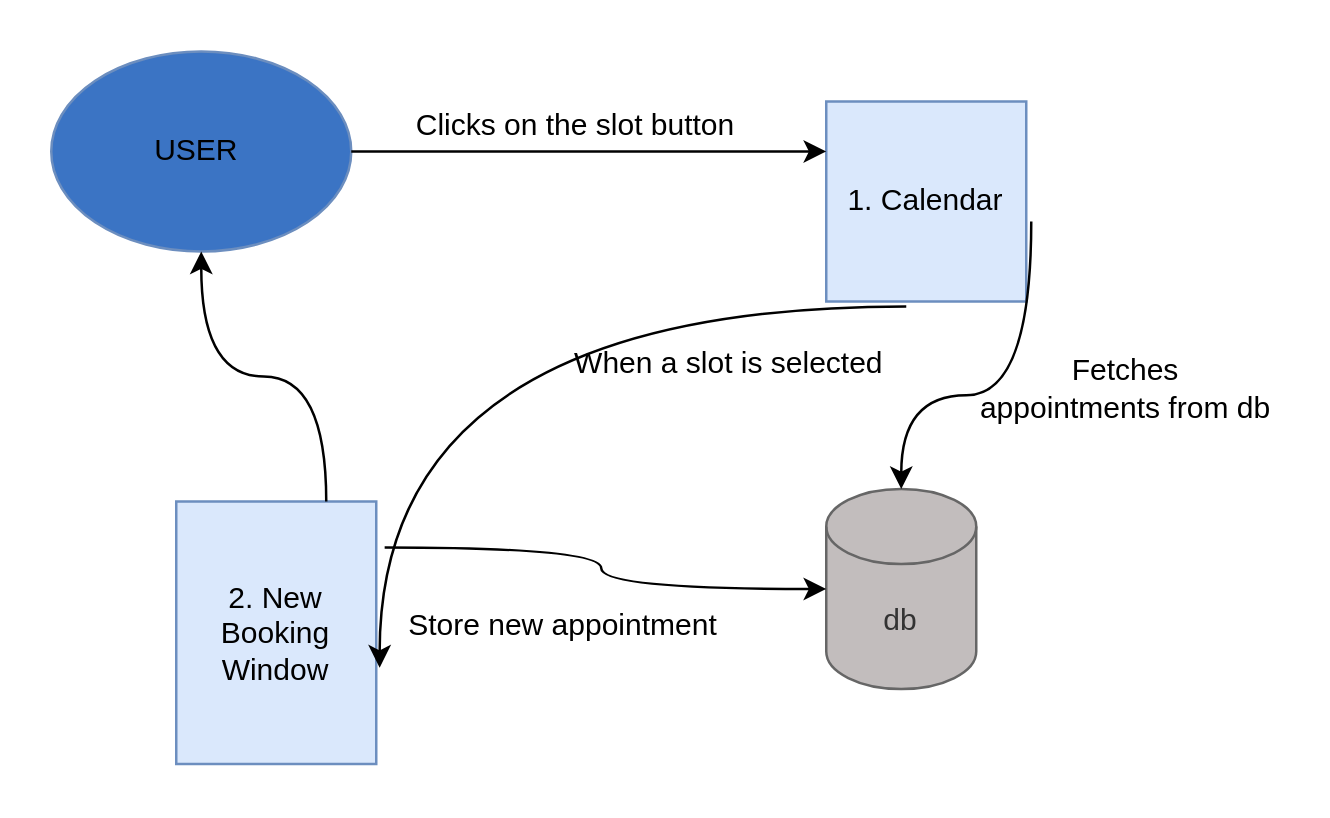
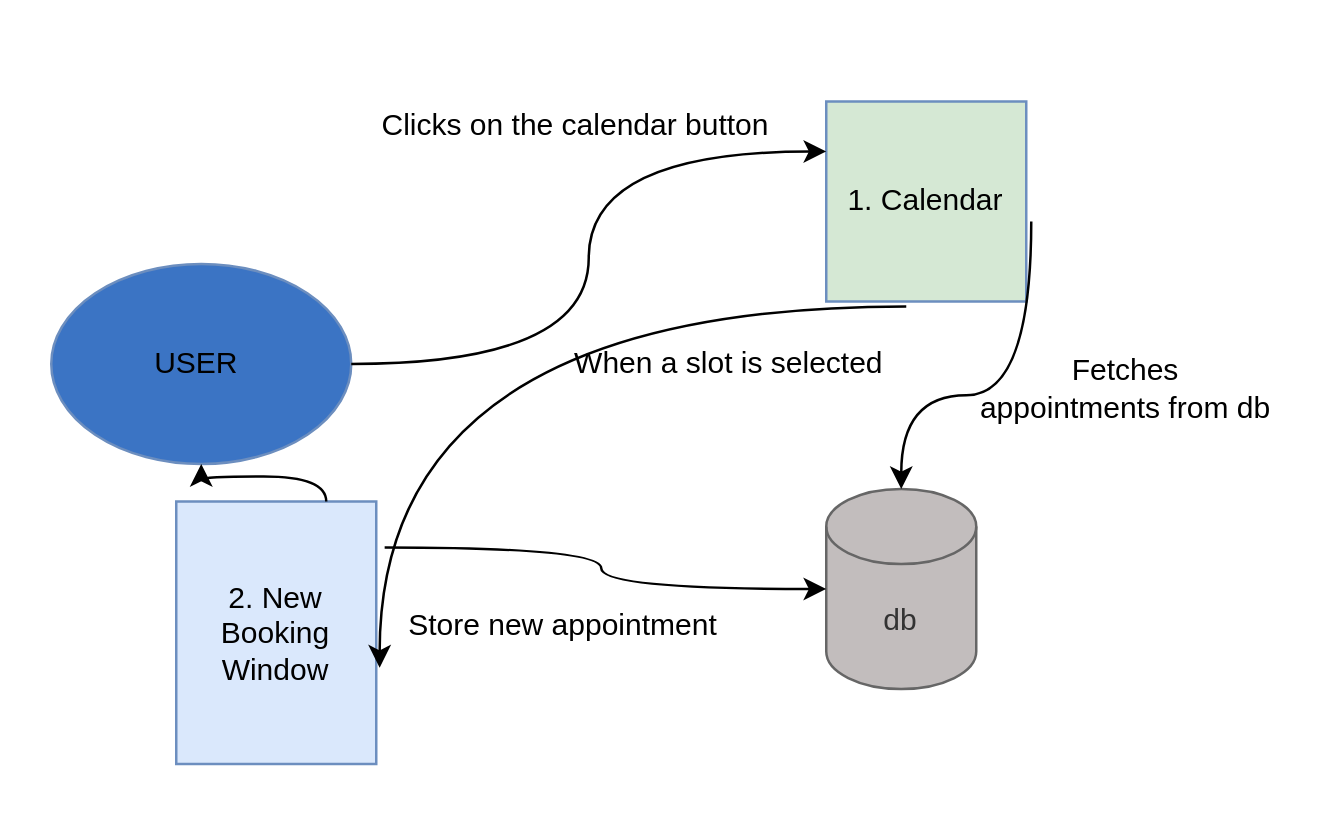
node "Clicks on the slot button": label "Clicks on the slot button" -> "Clicks on the calendar button"
node "USER": moved (201, 151) -> (201, 364)
node "1. Calendar": fillcolor #dae8fc -> #d5e8d4
